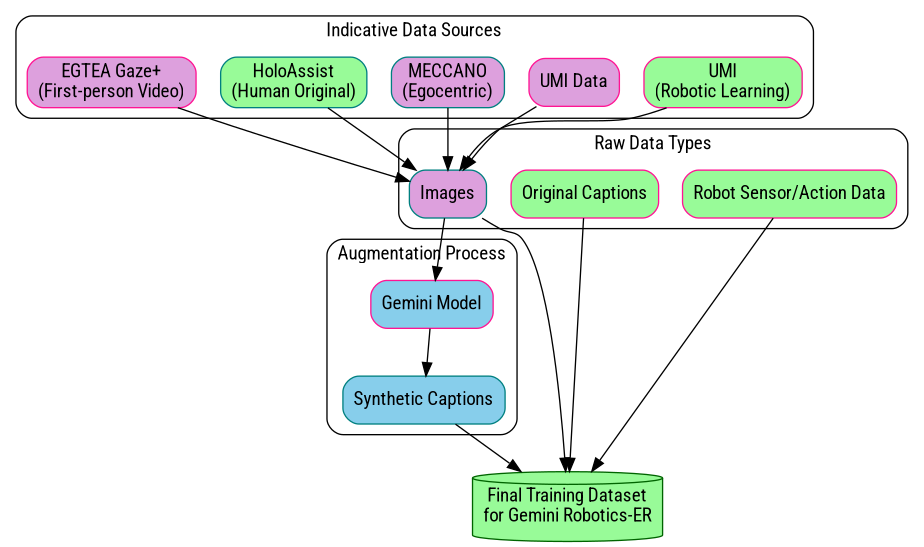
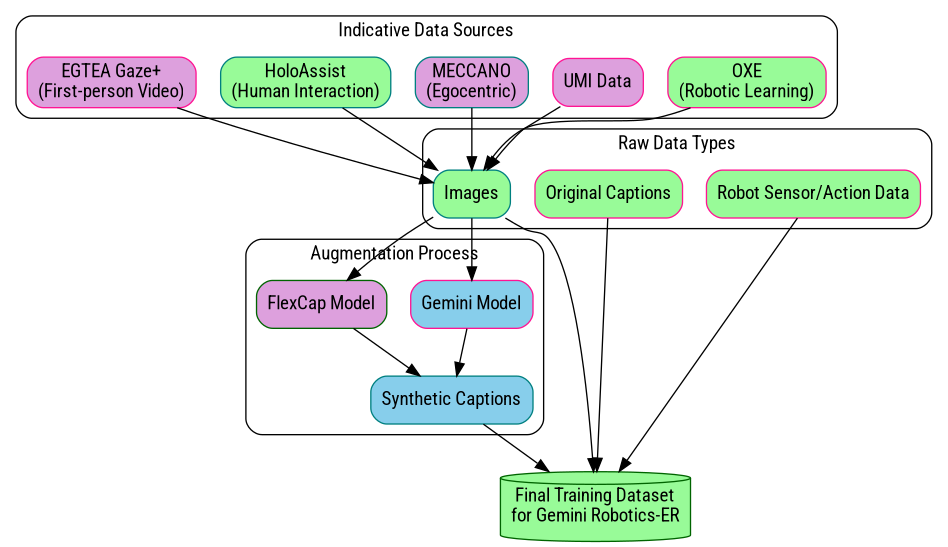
node "HoloAssist (Human Original)": label "HoloAssist (Human Original)" -> "HoloAssist (Human Interaction)"
node "UMI (Robotic Learning)": label "UMI (Robotic Learning)" -> "OXE (Robotic Learning)"
node "Images": fillcolor plum -> palegreen
node "FlexCap Model": added
